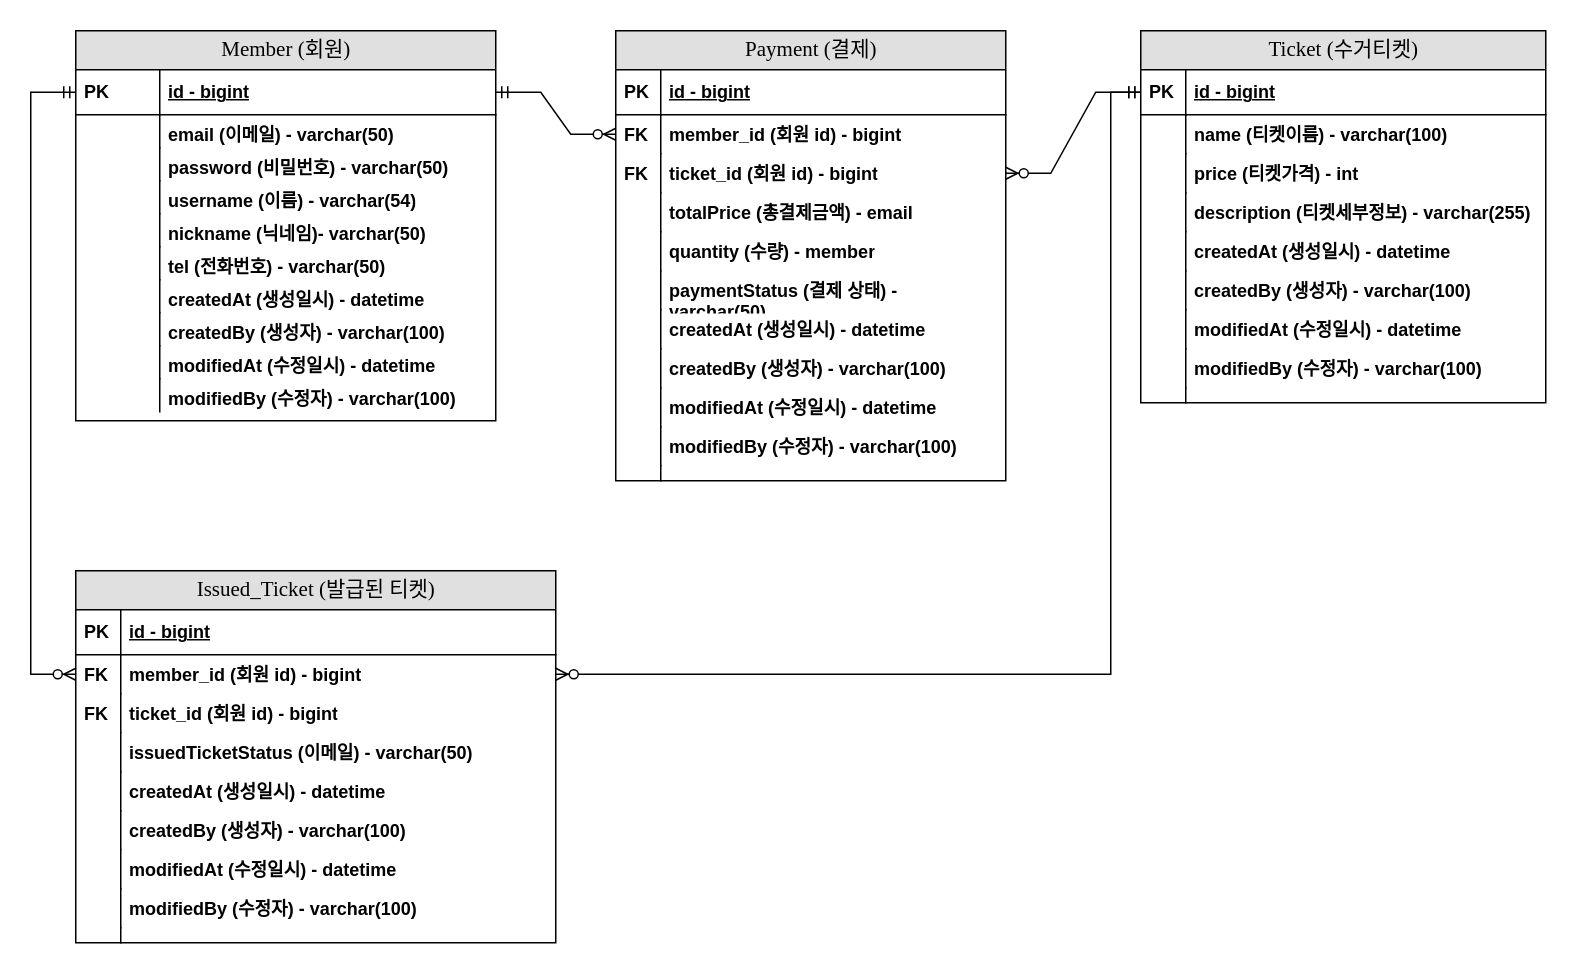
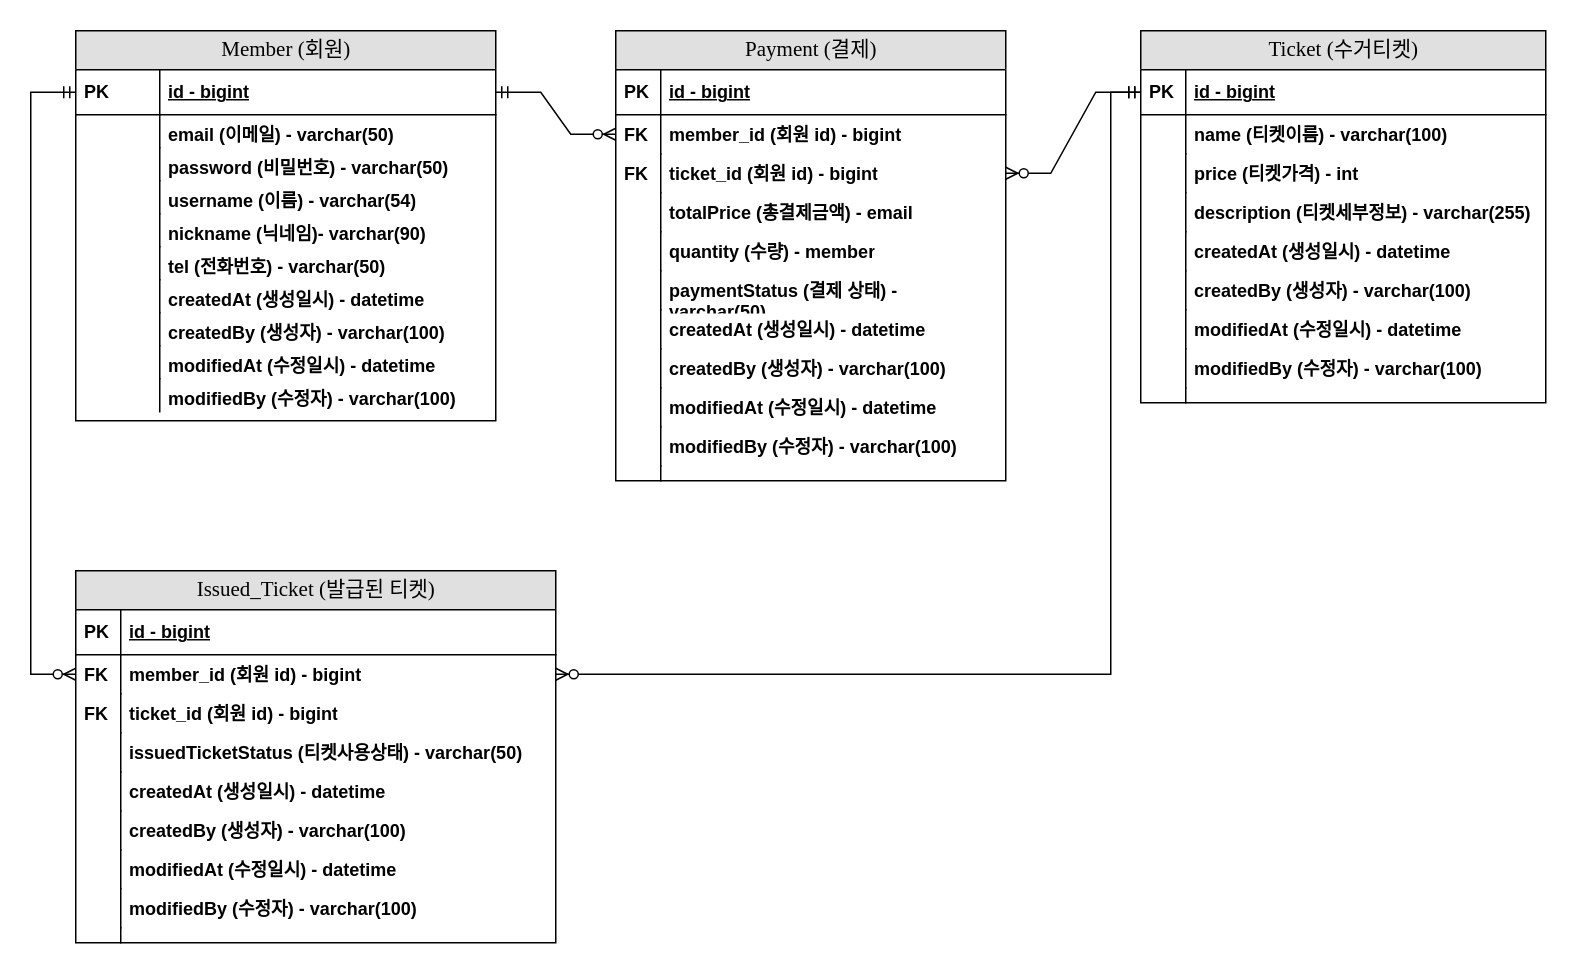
node "nickname (닉네임)- varchar(50)": label "nickname (닉네임)- varchar(50)" -> "nickname (닉네임)- varchar(90)"
node "issuedTicketStatus (이메일) - varchar(50)": label "issuedTicketStatus (이메일) - varchar(50)" -> "issuedTicketStatus (티켓사용상태) - varchar(50)"
